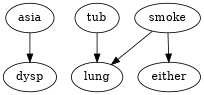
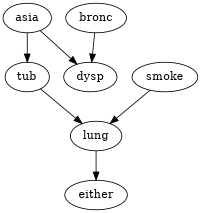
node "bronc": added
edge "asia" -> "tub": added
edge "smoke" -> "either": now "lung" -> "either"
